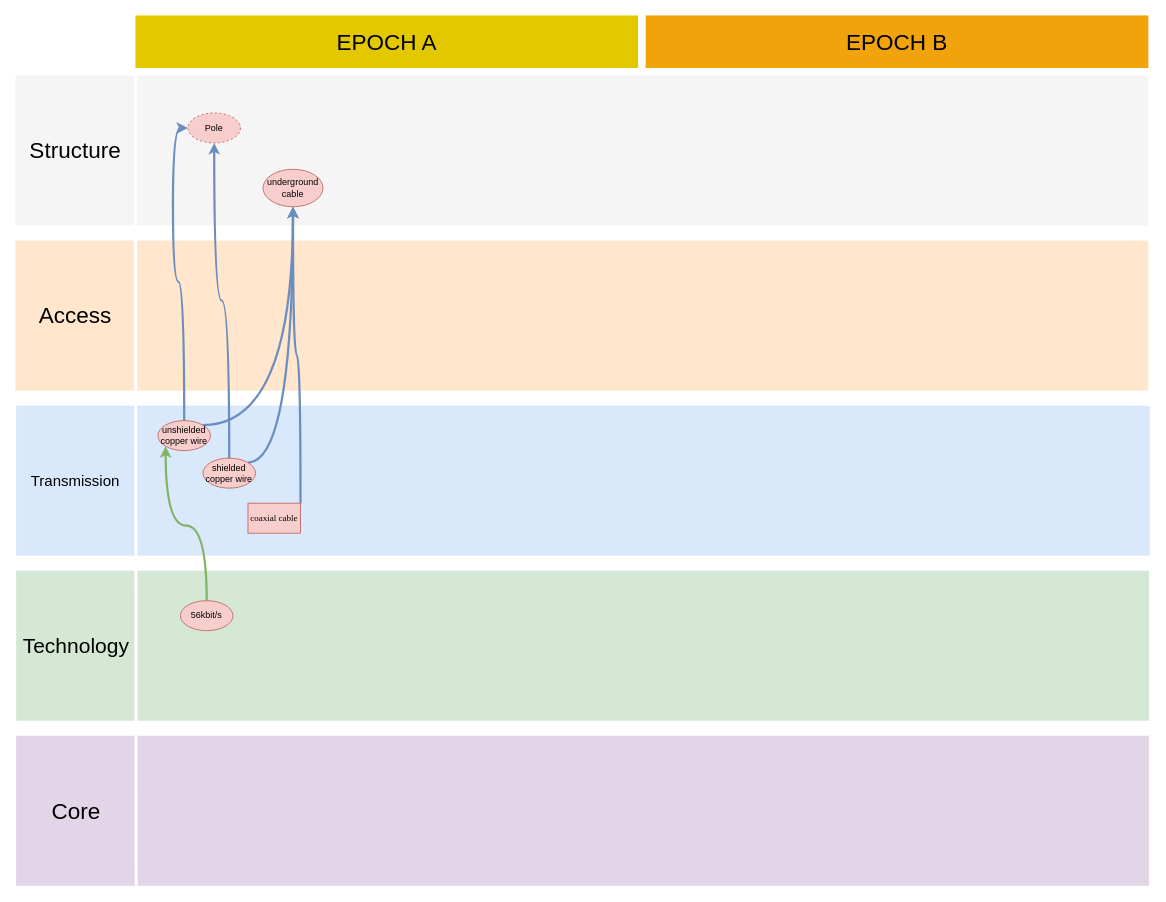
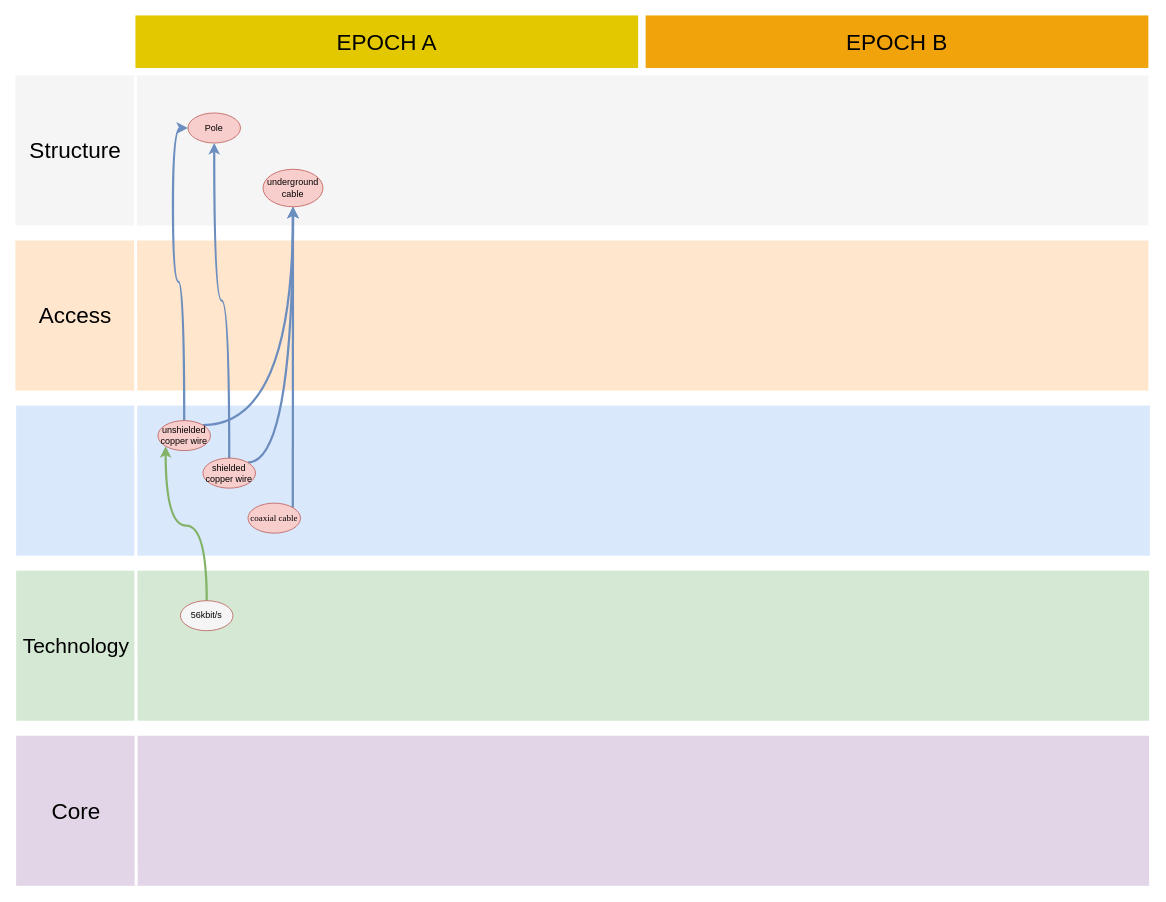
node "Pole": style dashed -> solid
node "Transmission": removed
node "coaxial cable": shape rectangle -> ellipse
node "56kbit/s": fillcolor #f8cecc -> #f5f5f5
